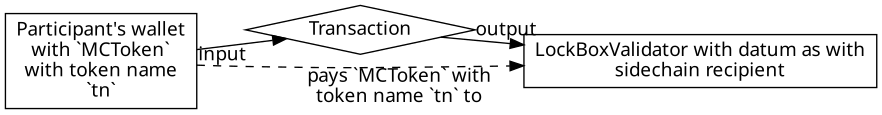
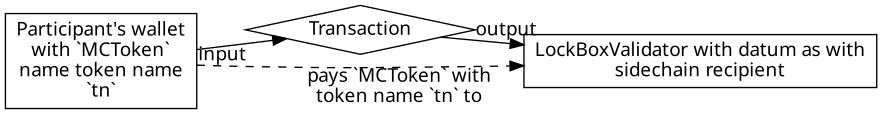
node "Participant's wallet with `MCToken` with token name `tn`": label "Participant's wallet with `MCToken` with token name `tn`" -> "Participant's wallet with `MCToken` name token name `tn`"
